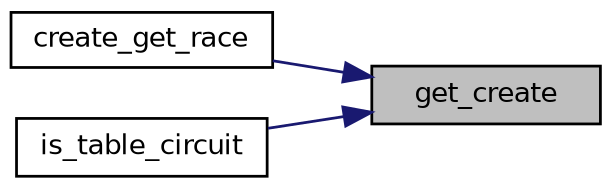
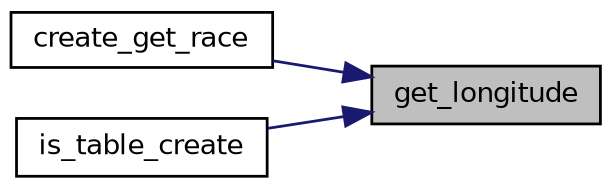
node "get_create": label "get_create" -> "get_longitude"
node "is_table_circuit": label "is_table_circuit" -> "is_table_create"
